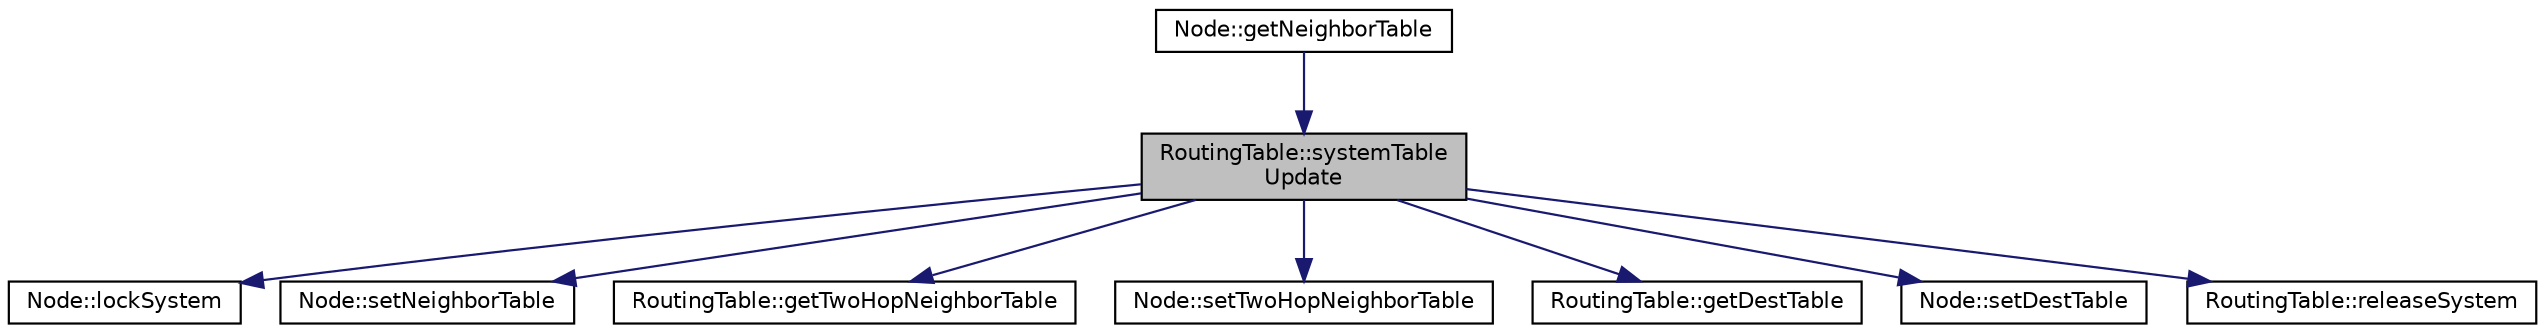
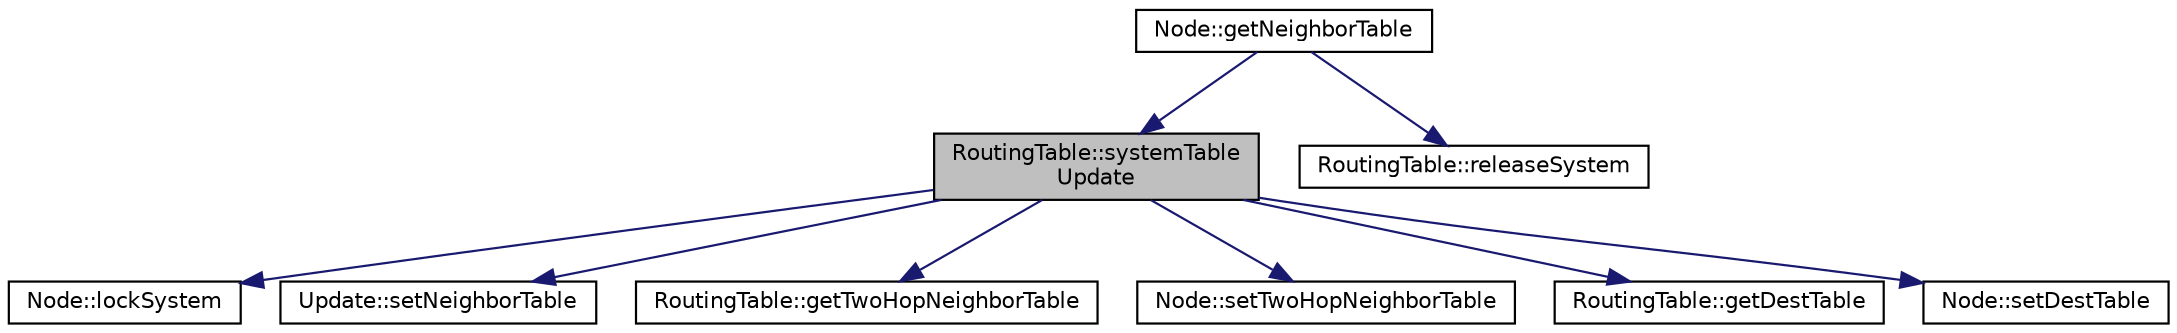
edge "RoutingTable::systemTable Update" -> "RoutingTable::releaseSystem": now "Node::getNeighborTable" -> "RoutingTable::releaseSystem"
node "Node::setNeighborTable": label "Node::setNeighborTable" -> "Update::setNeighborTable"
